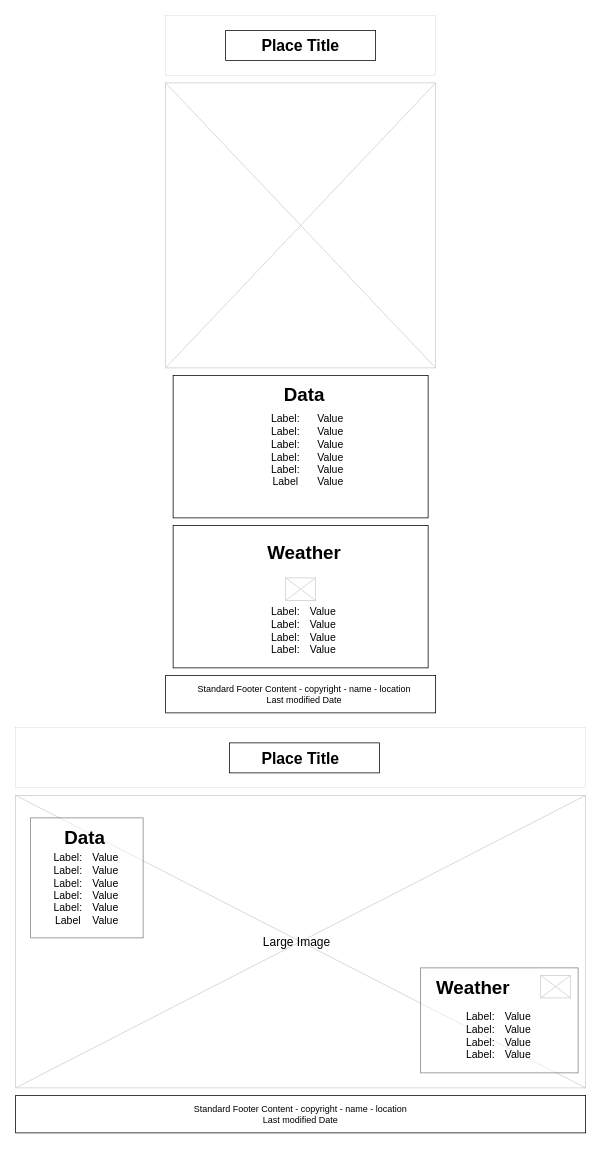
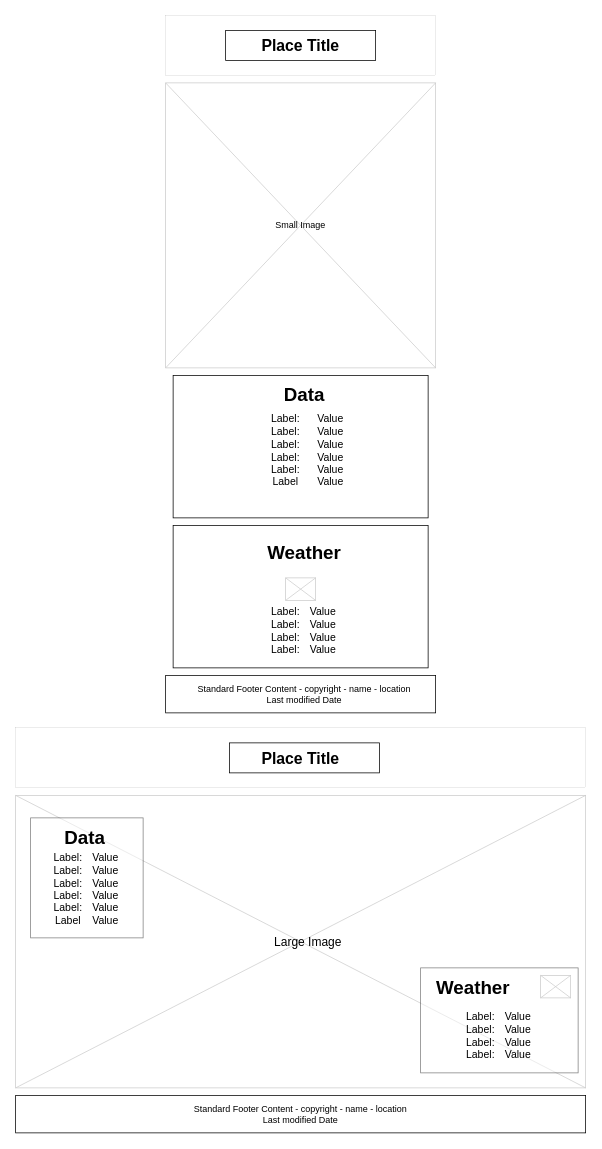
node "Small Image": added
node "Large Image": moved (297, 942) -> (308, 942)
